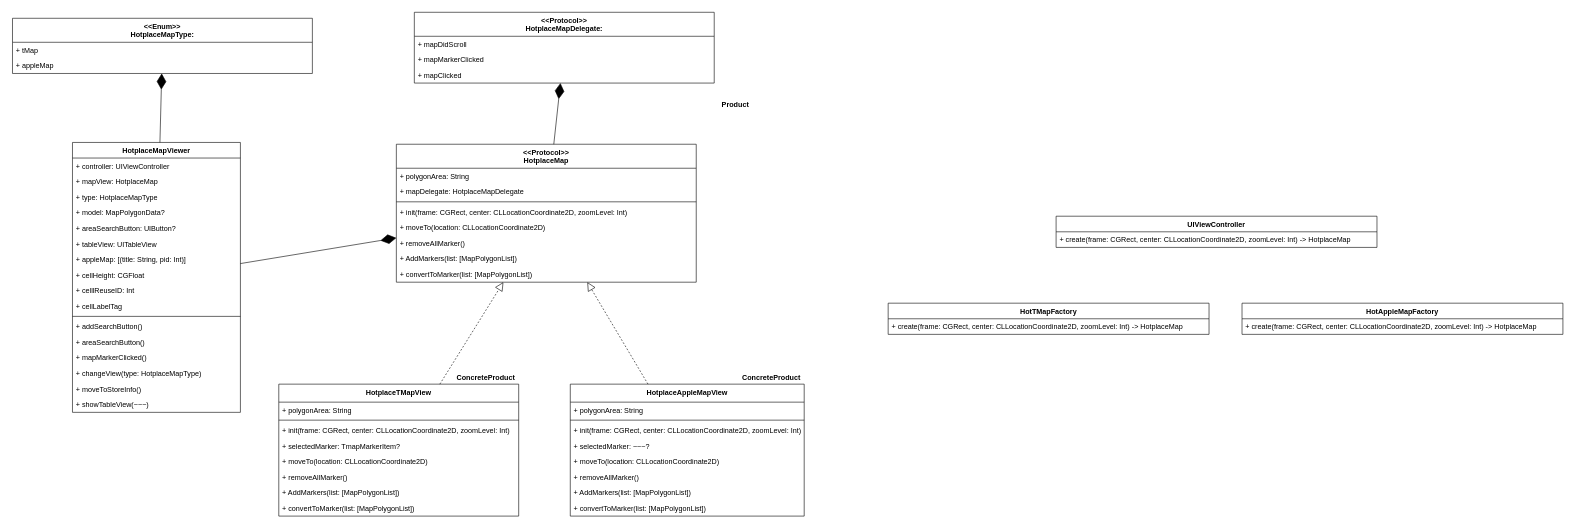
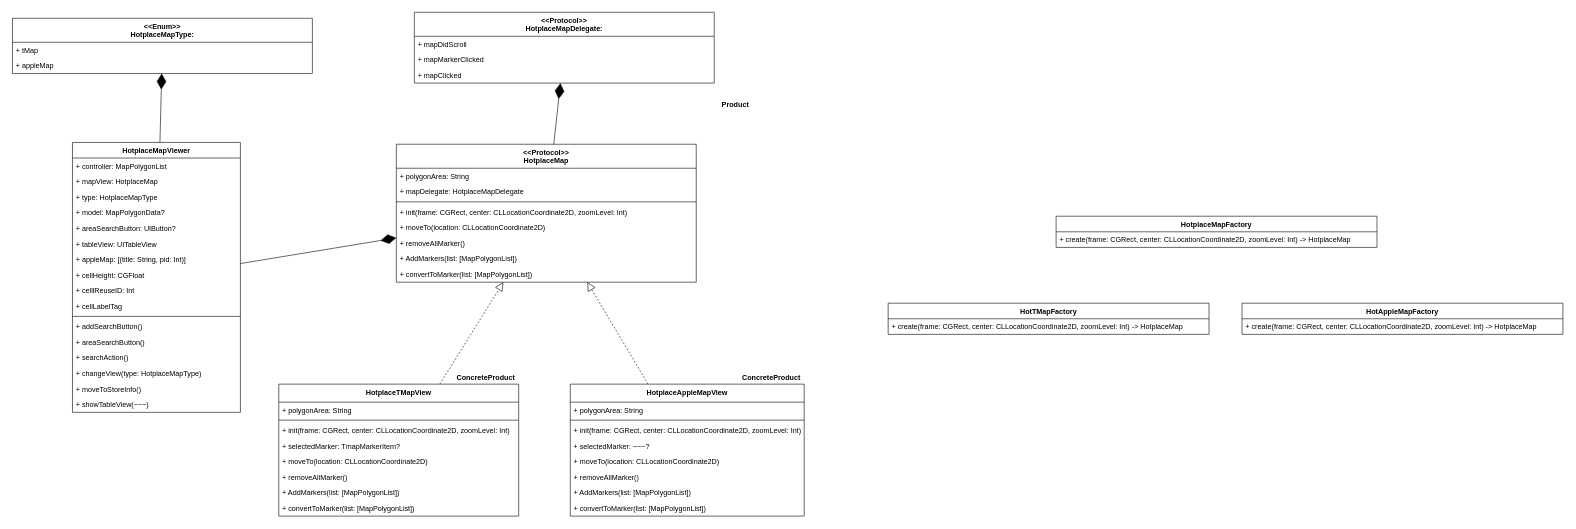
node "+ controller: UIViewController": label "+ controller: UIViewController" -> "+ controller: MapPolygonList"
node "UIViewController": label "UIViewController" -> "HotplaceMapFactory"
node "+ mapMarkerClicked()": label "+ mapMarkerClicked()" -> "+ searchAction()"
